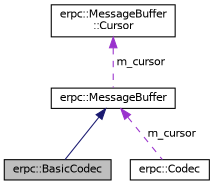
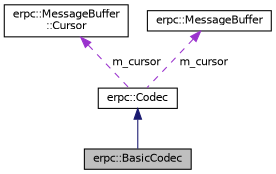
edge "erpc::MessageBuffer" -> "erpc::MessageBuffer ::Cursor": now "erpc::Codec" -> "erpc::MessageBuffer ::Cursor"
edge "erpc::BasicCodec" -> "erpc::MessageBuffer": now "erpc::BasicCodec" -> "erpc::Codec"
